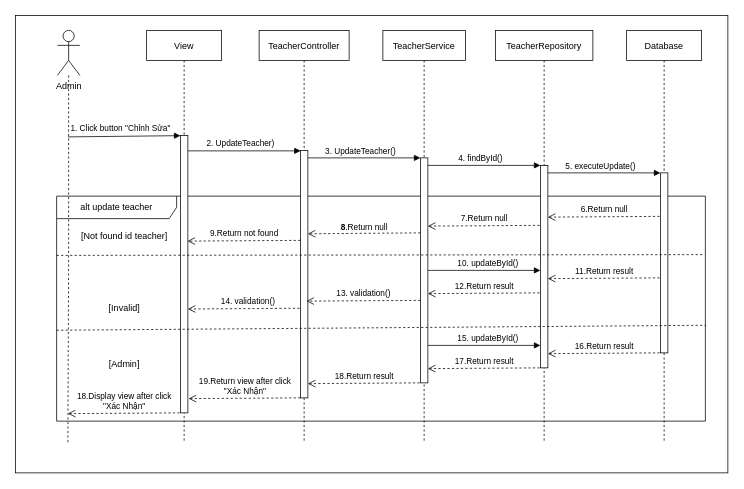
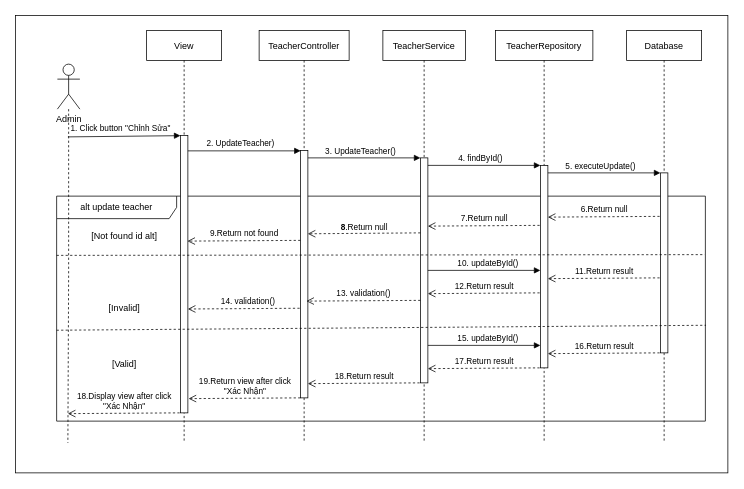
node "Admin": moved (69, 53) -> (69, 87)
node "[Not found id teacher]": label "[Not found id teacher]" -> "[Not found id alt]"
node "[Admin]": label "[Admin]" -> "[Valid]"
